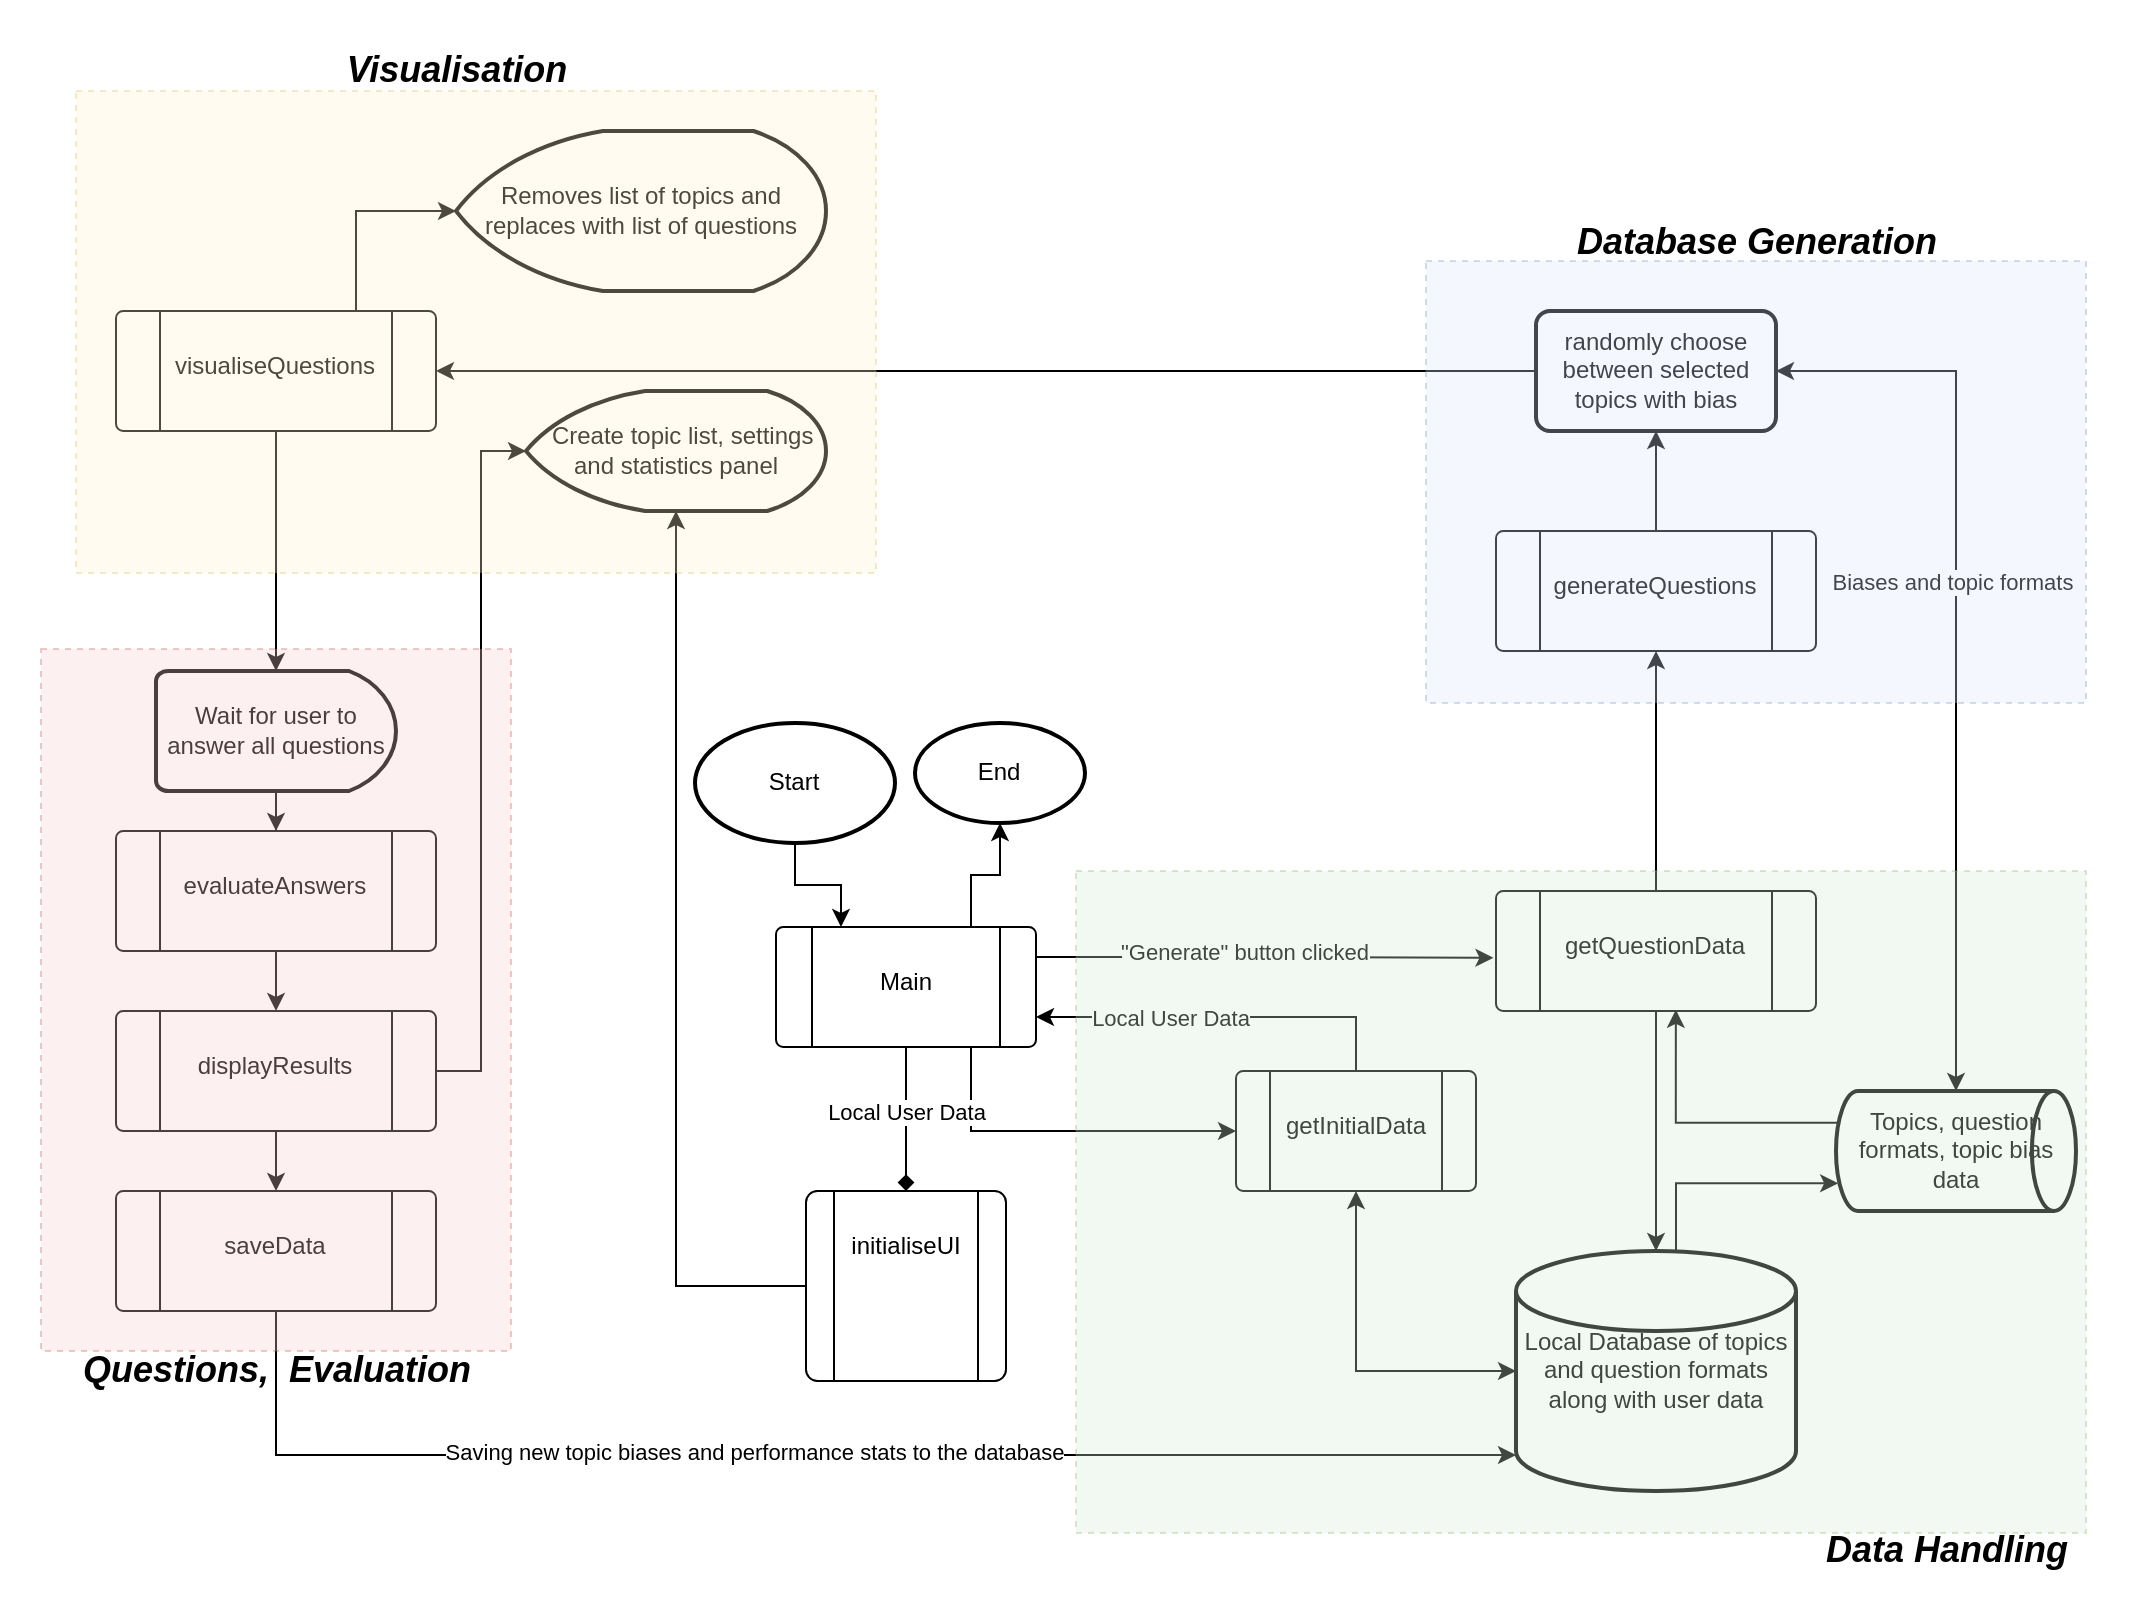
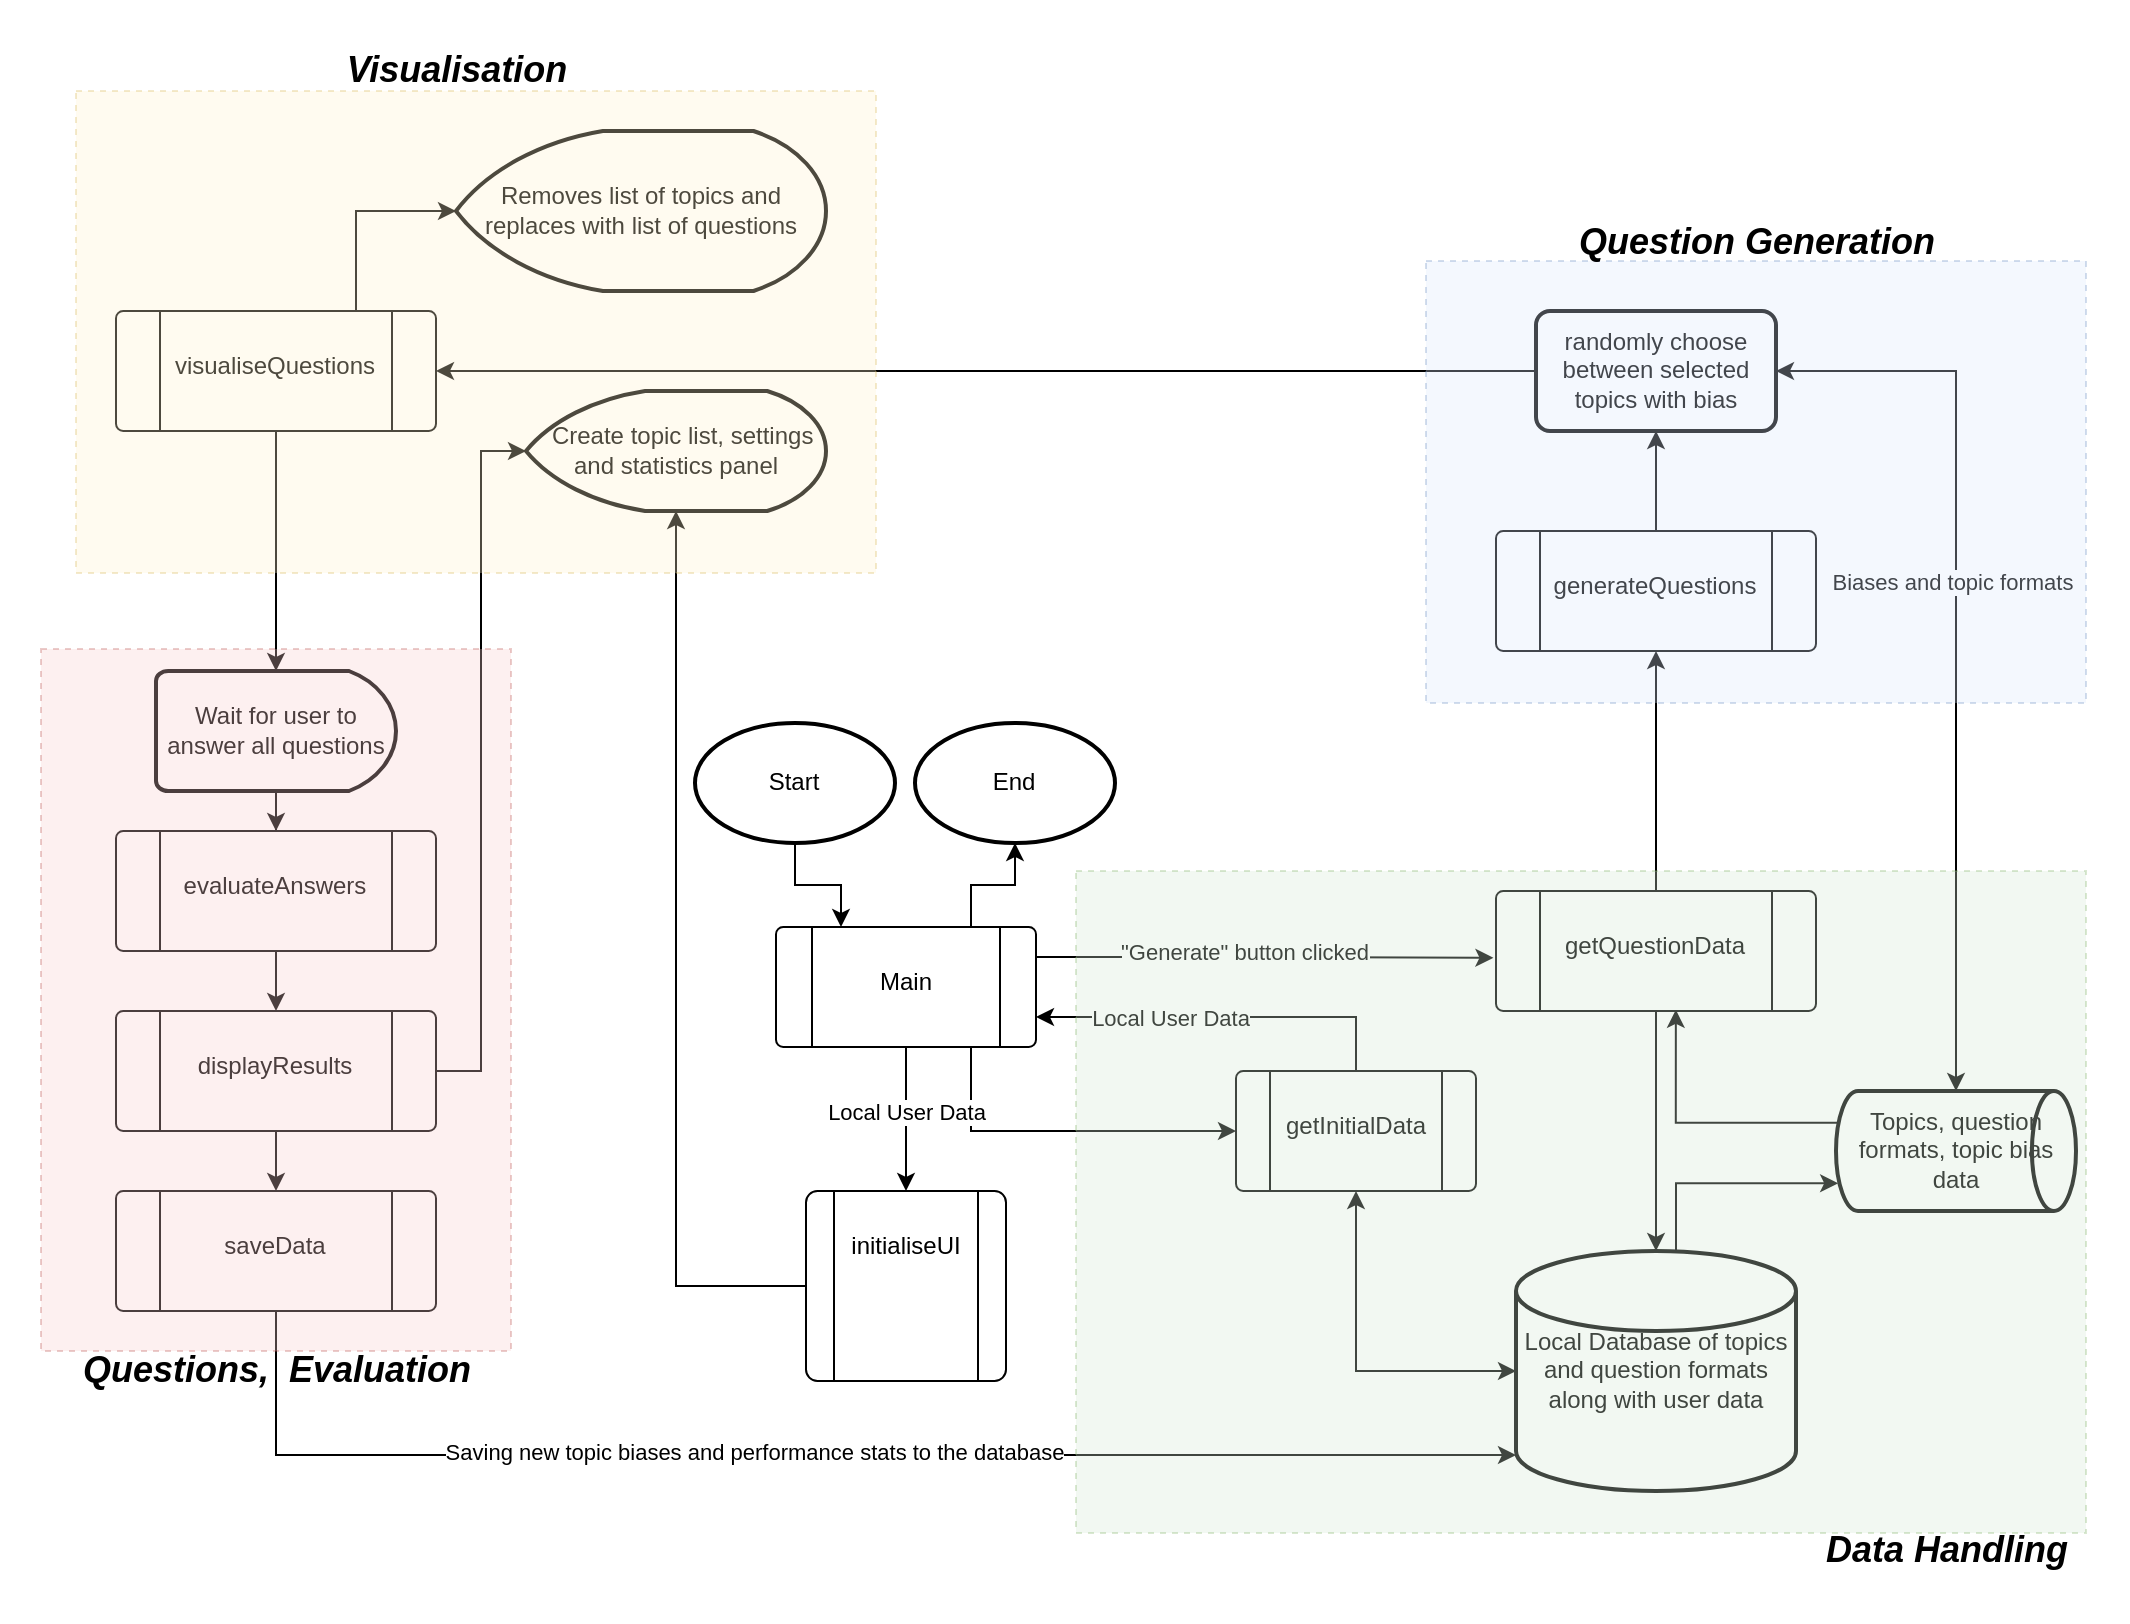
node "Database Generation": label "Database Generation" -> "Question Generation"
node "End": size 170x100 -> 200x120
edge "Main" -> "initialiseUI": arrowhead diamond -> classic
